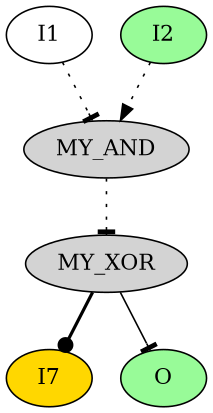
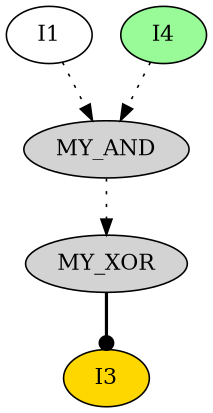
node "I2": label "I2" -> "I4"
edge "I1" -> "MY_AND": arrowhead tee -> normal
edge "MY_AND" -> "MY_XOR": arrowhead tee -> normal
node "I7": label "I7" -> "I3"
node "O": removed
